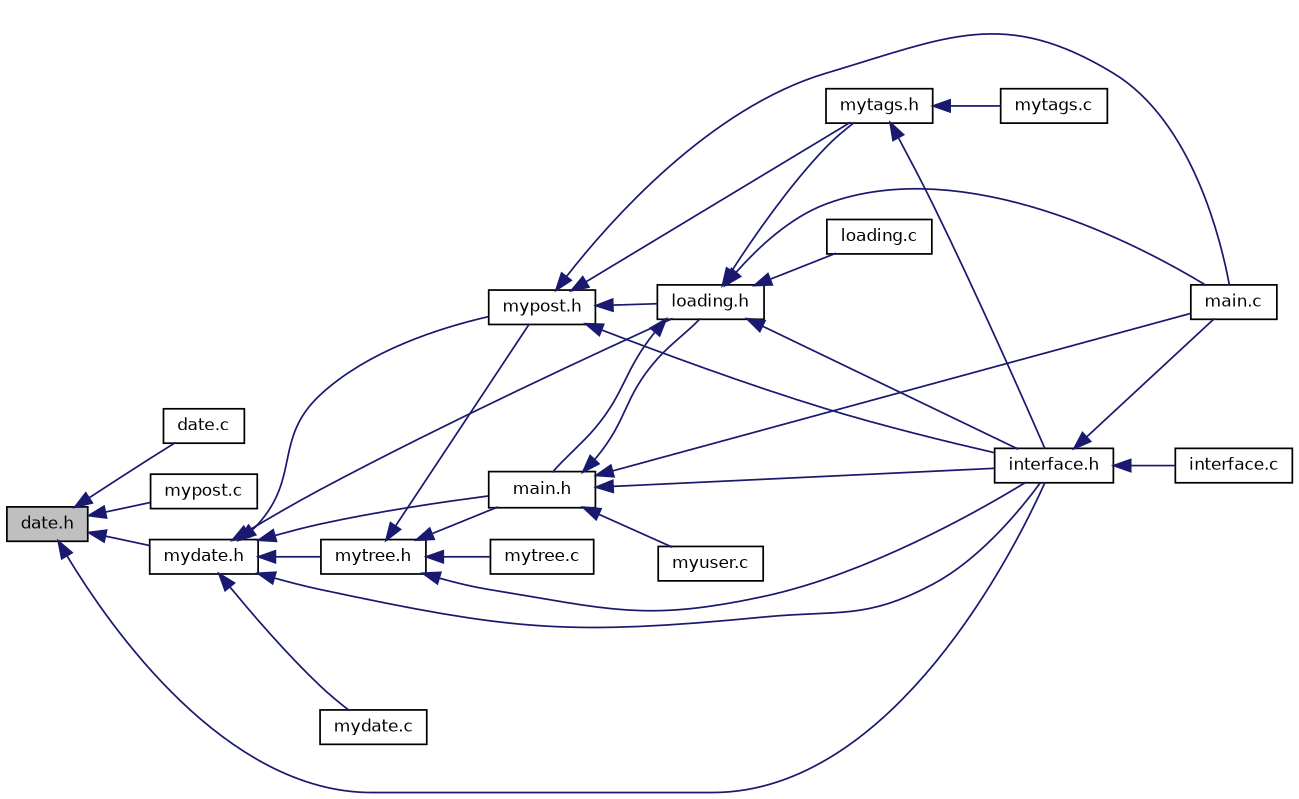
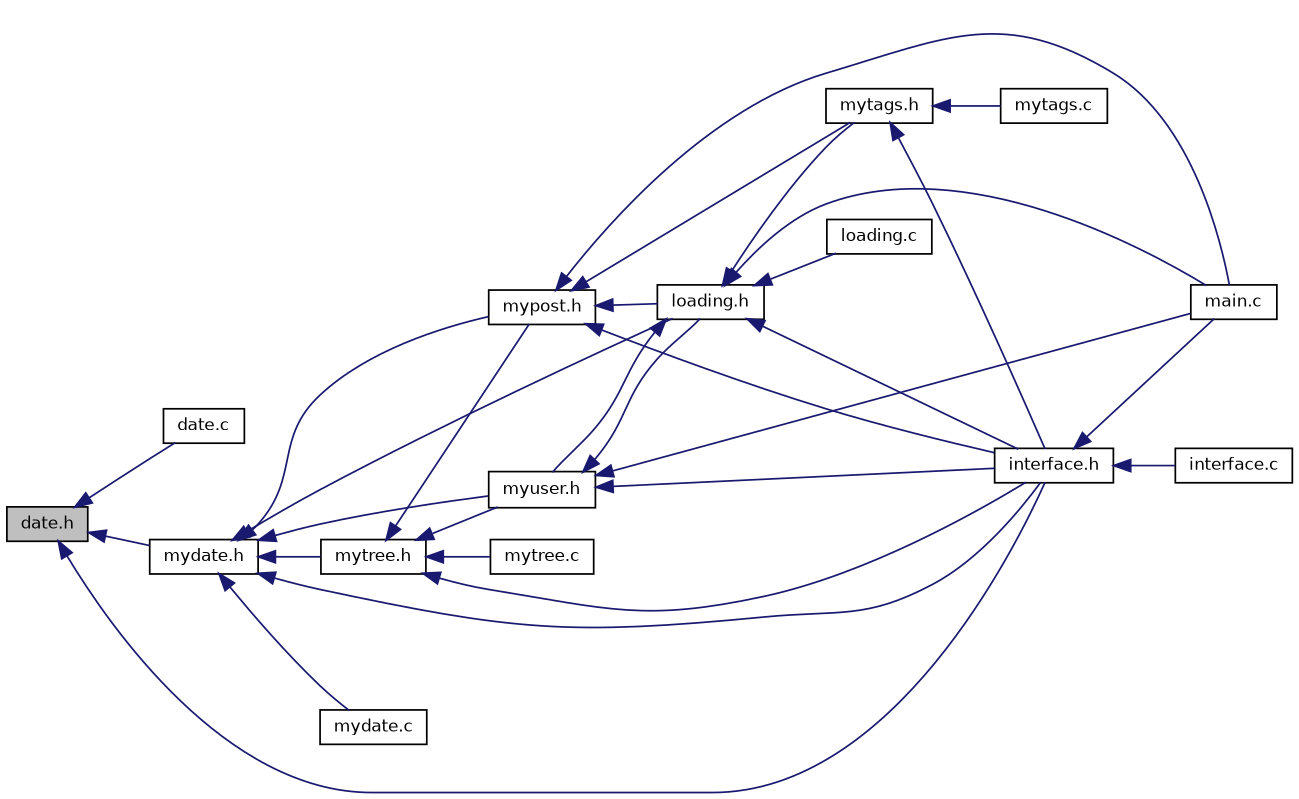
node "main.h": label "main.h" -> "myuser.h"
node "mypost.c": removed
node "myuser.c": removed
